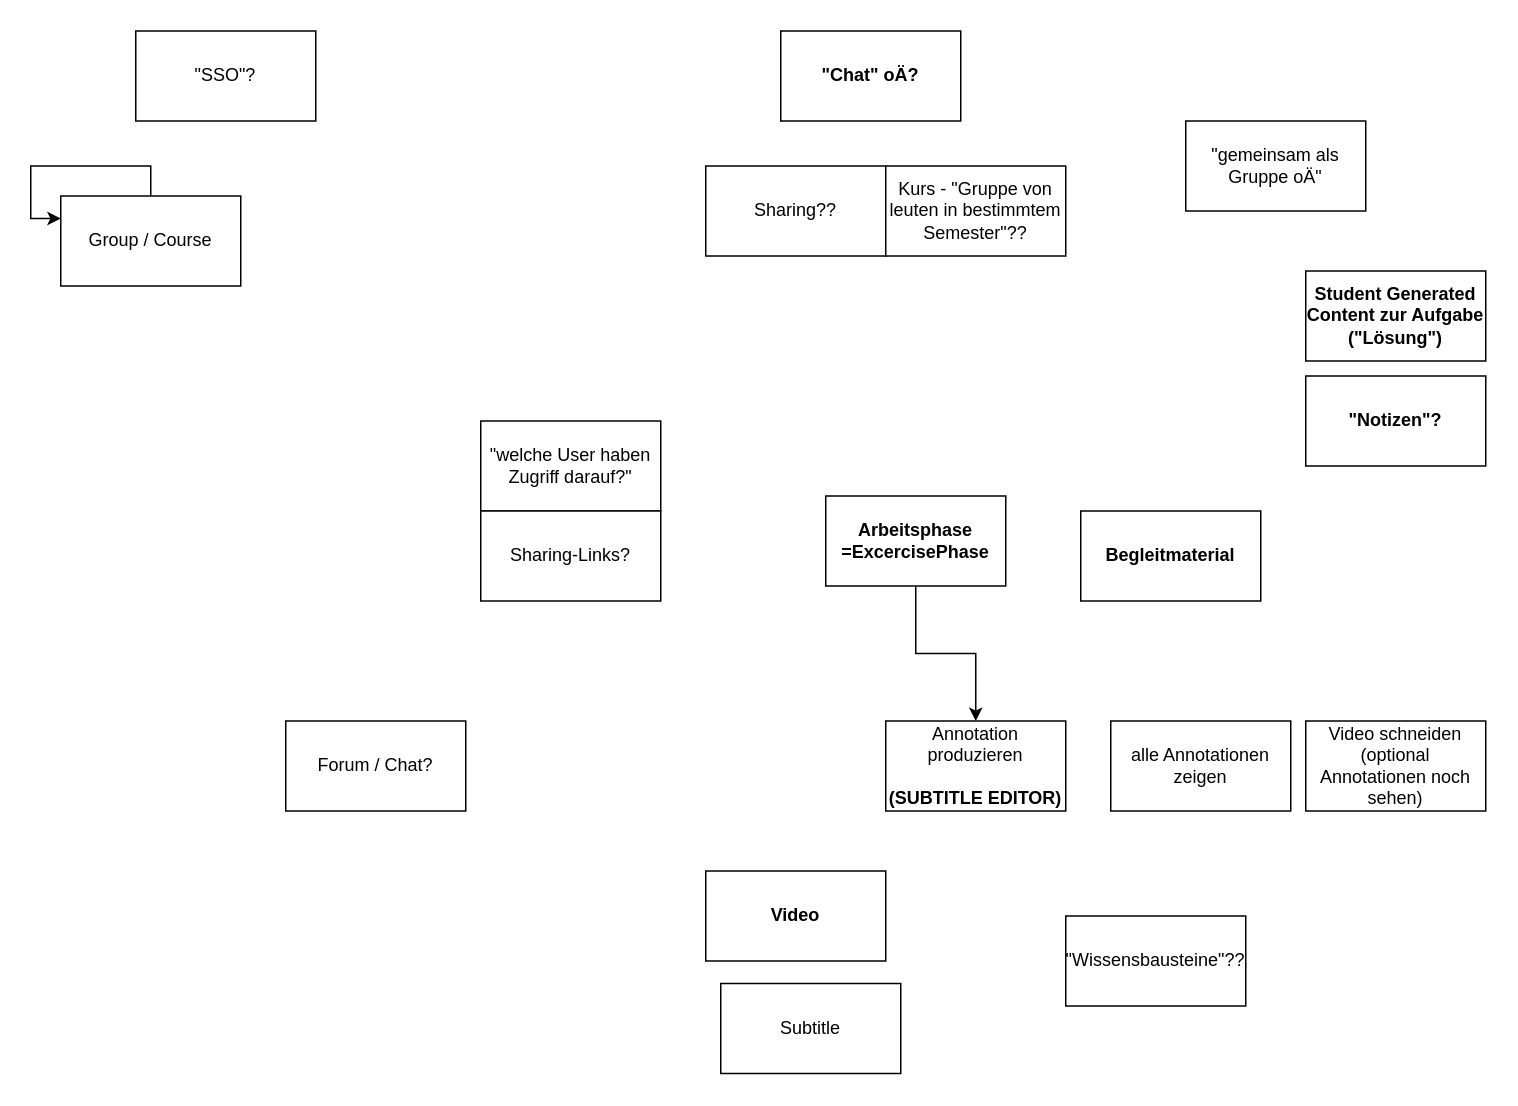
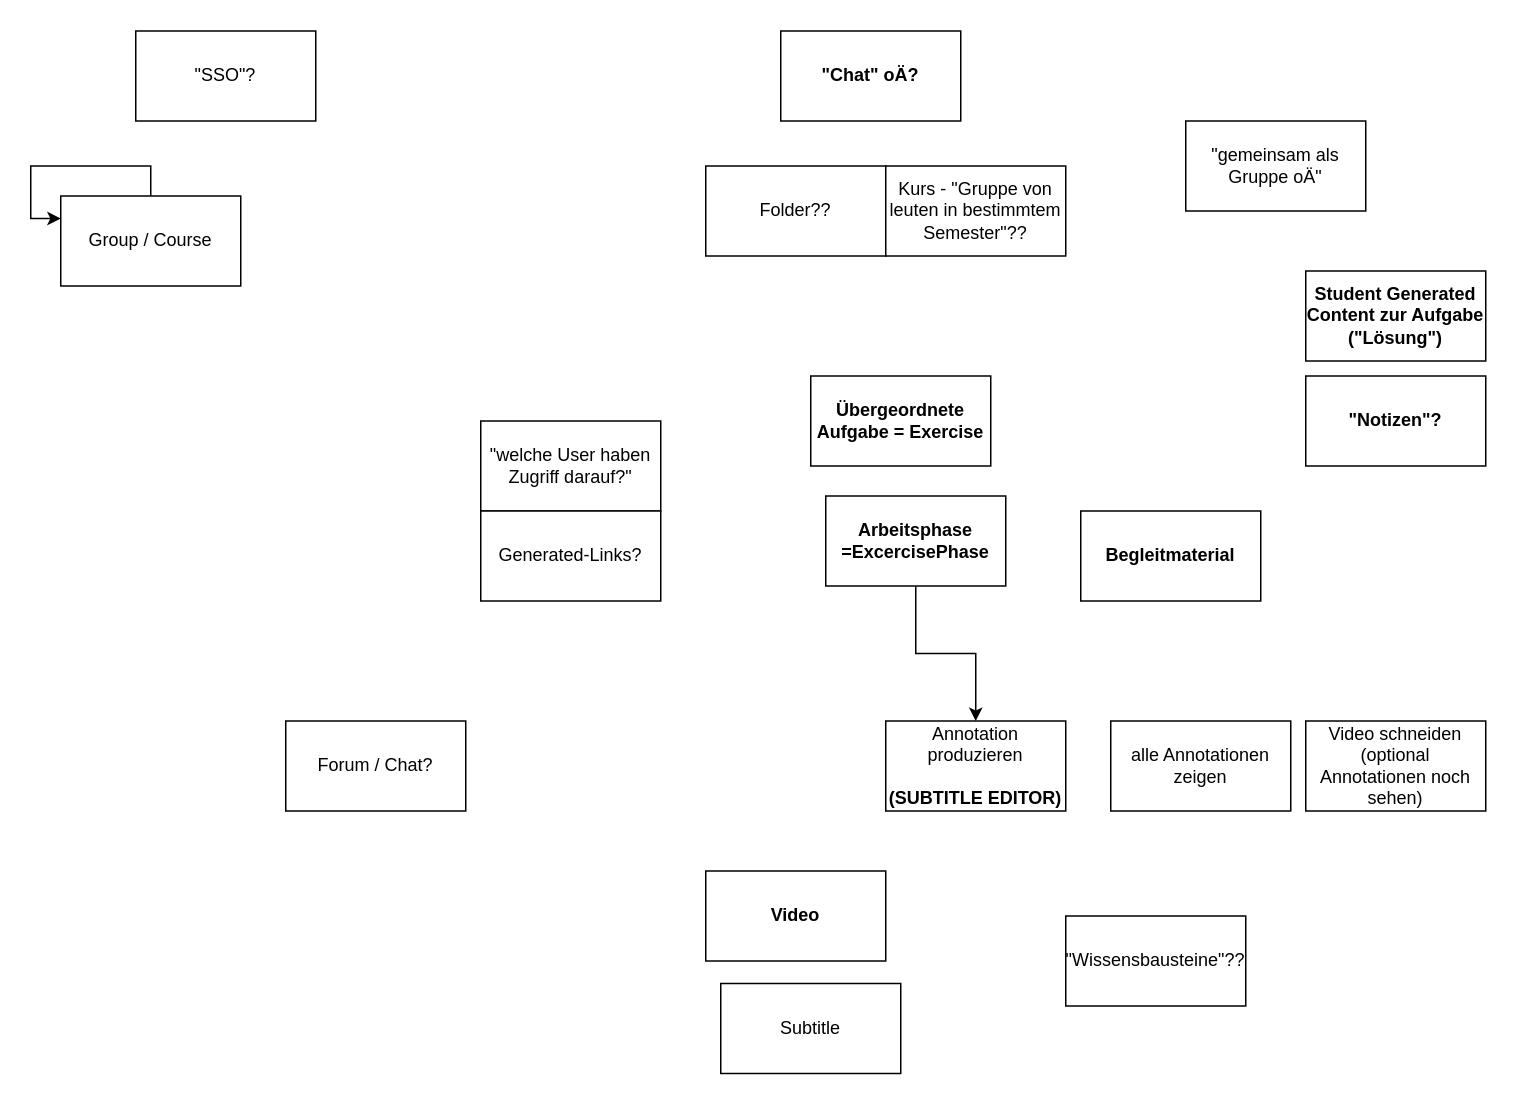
node "Sharing??": label "Sharing??" -> "Folder??"
node "Übergeordnete Aufgabe = Exercise": added
node "Sharing-Links?": label "Sharing-Links?" -> "Generated-Links?"
